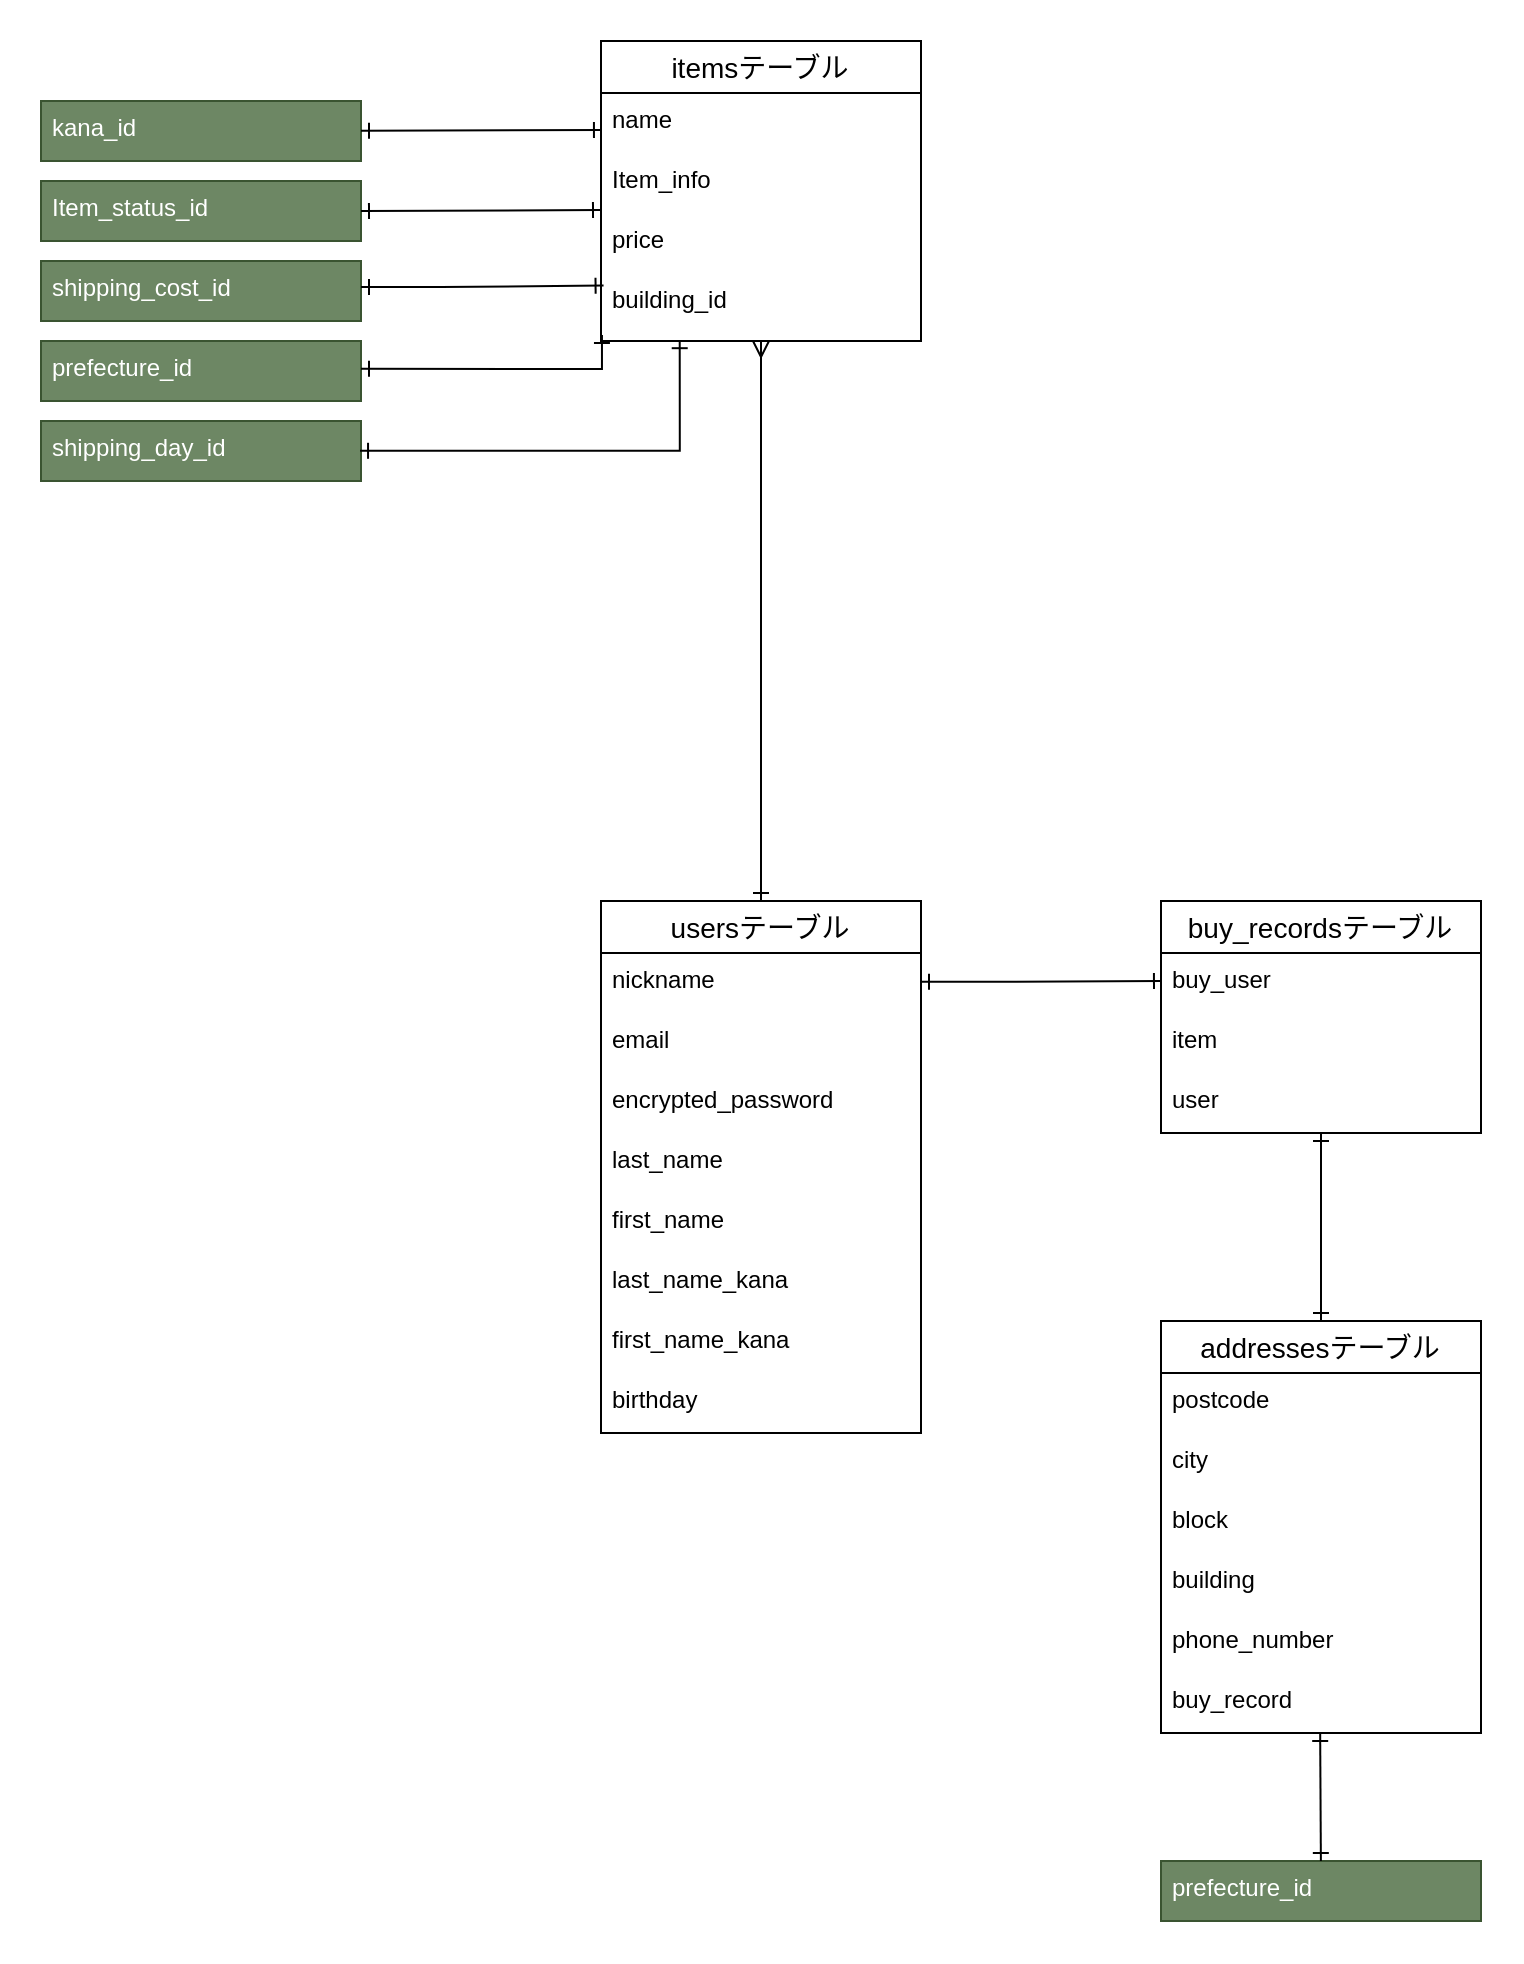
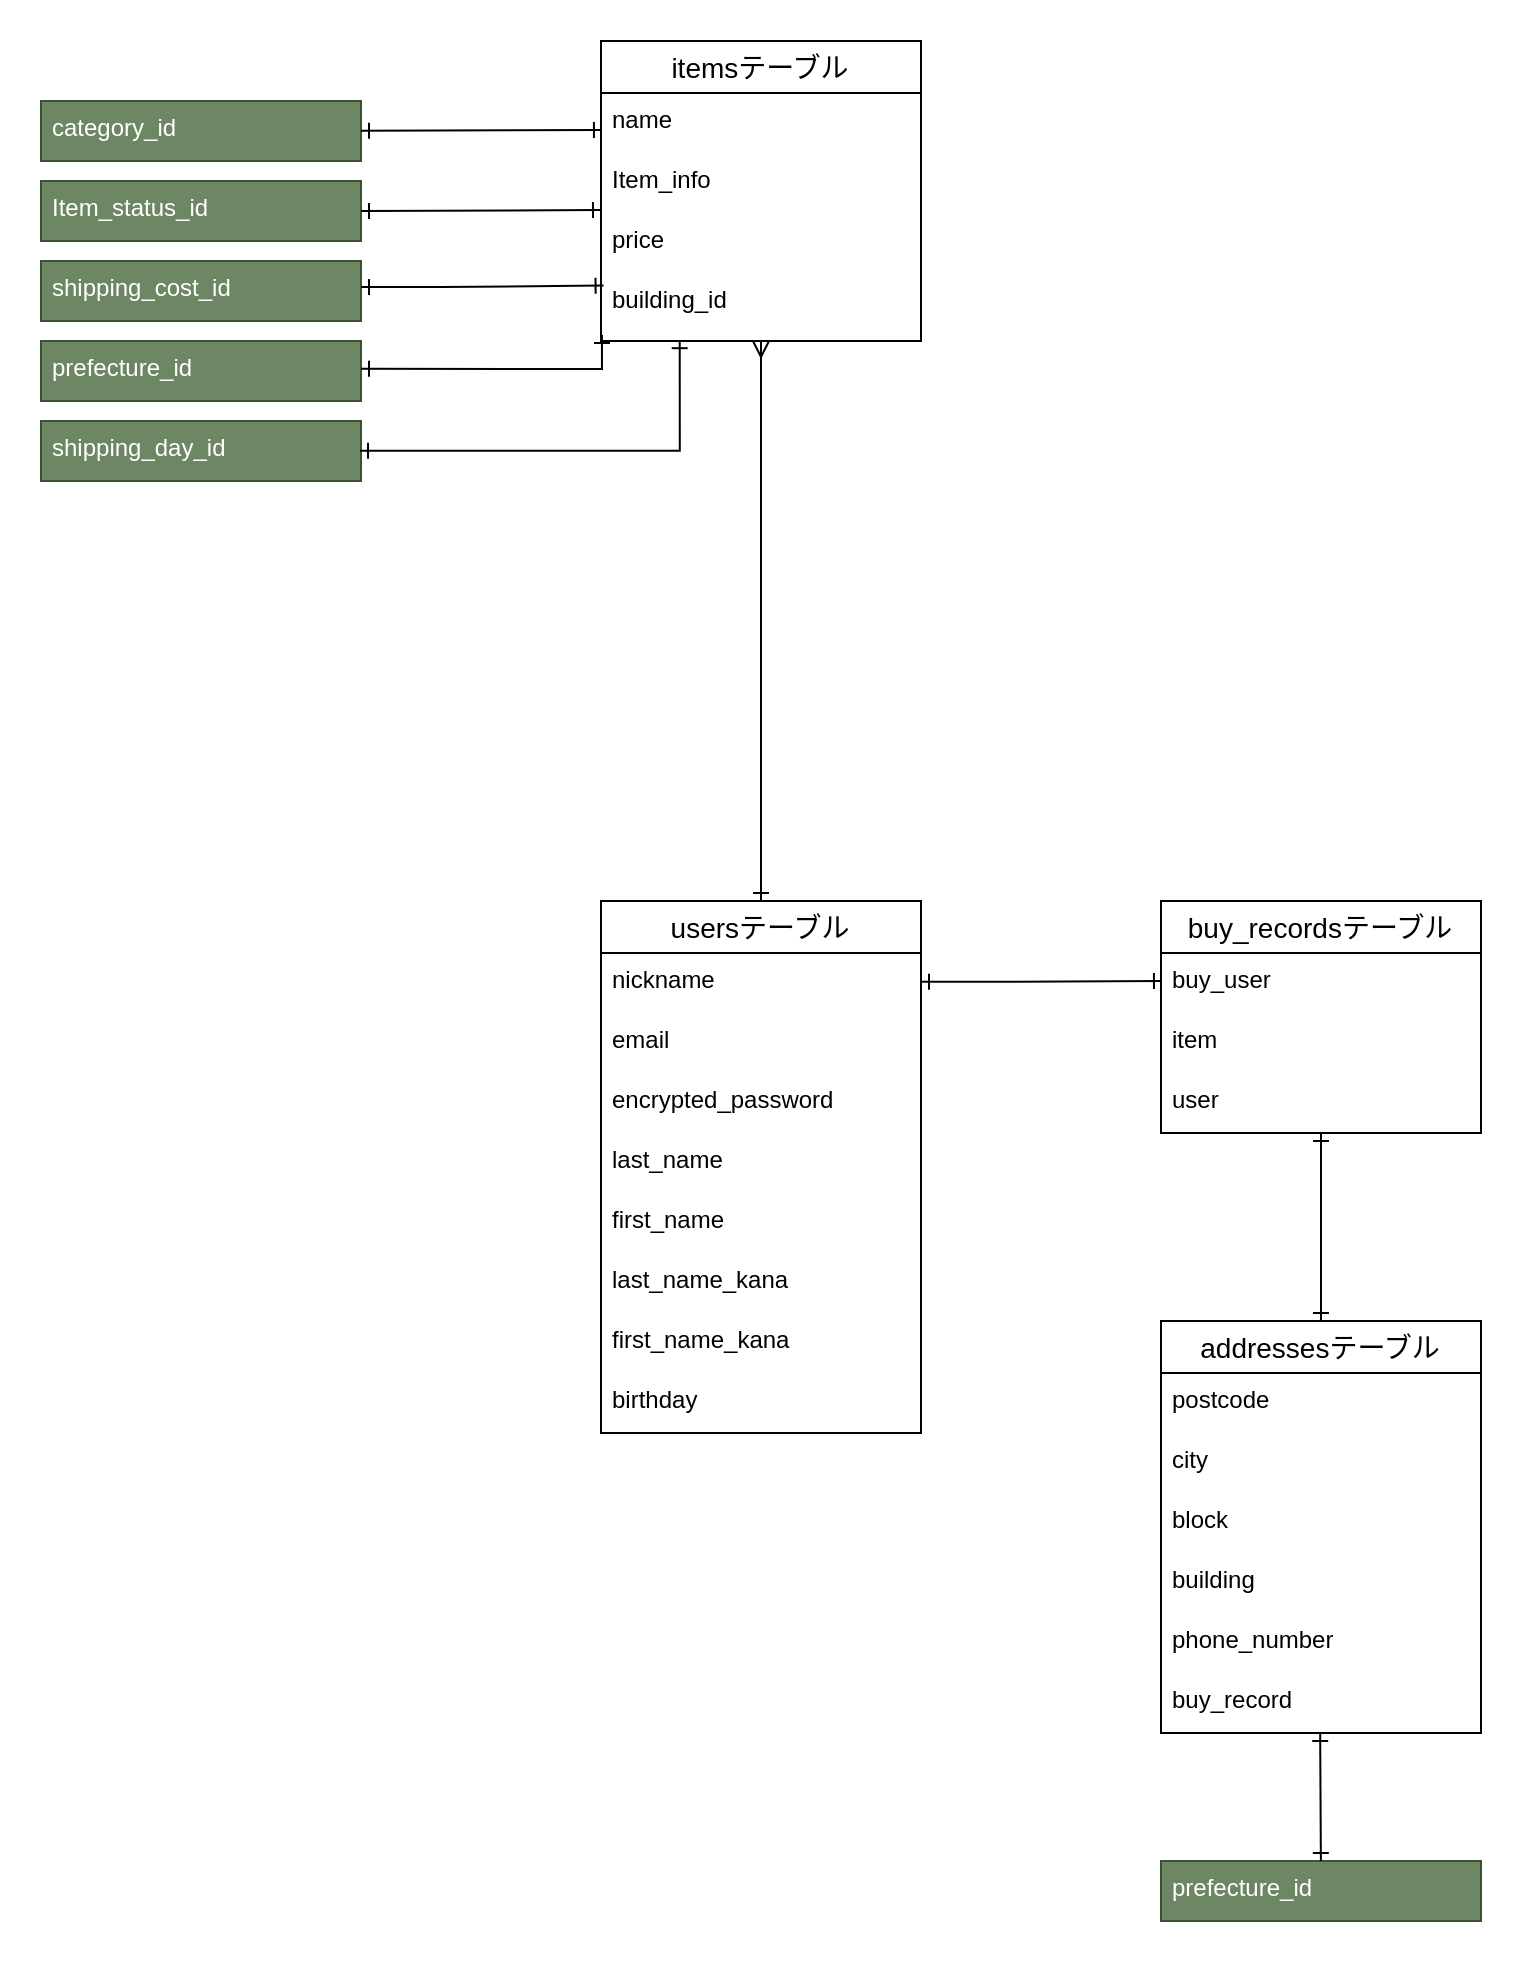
node "kana_id": label "kana_id" -> "category_id"
